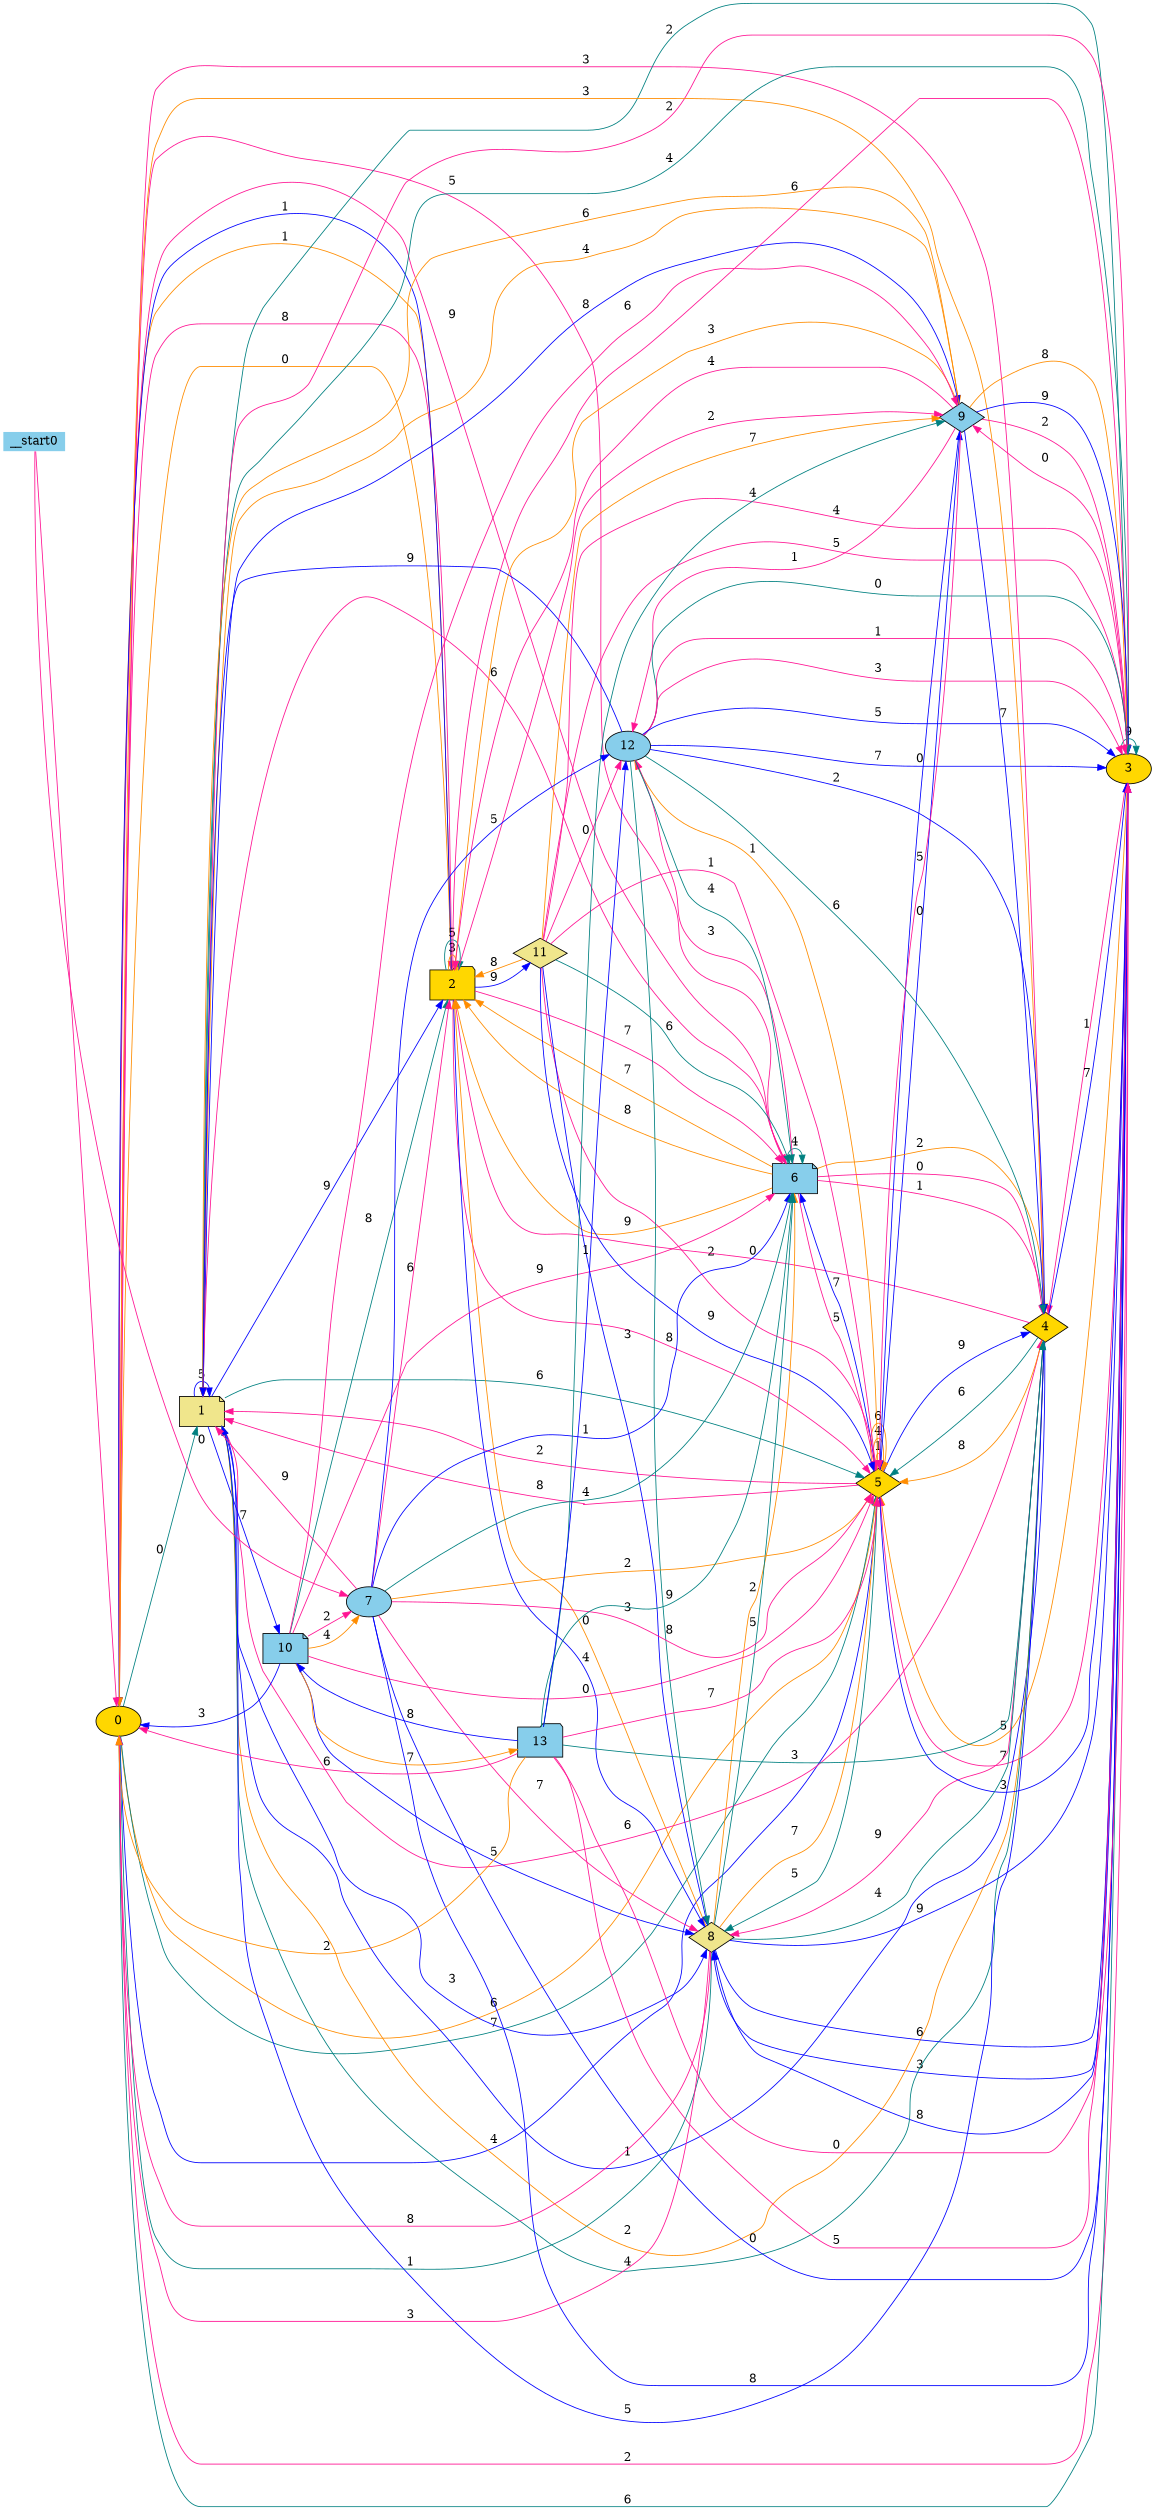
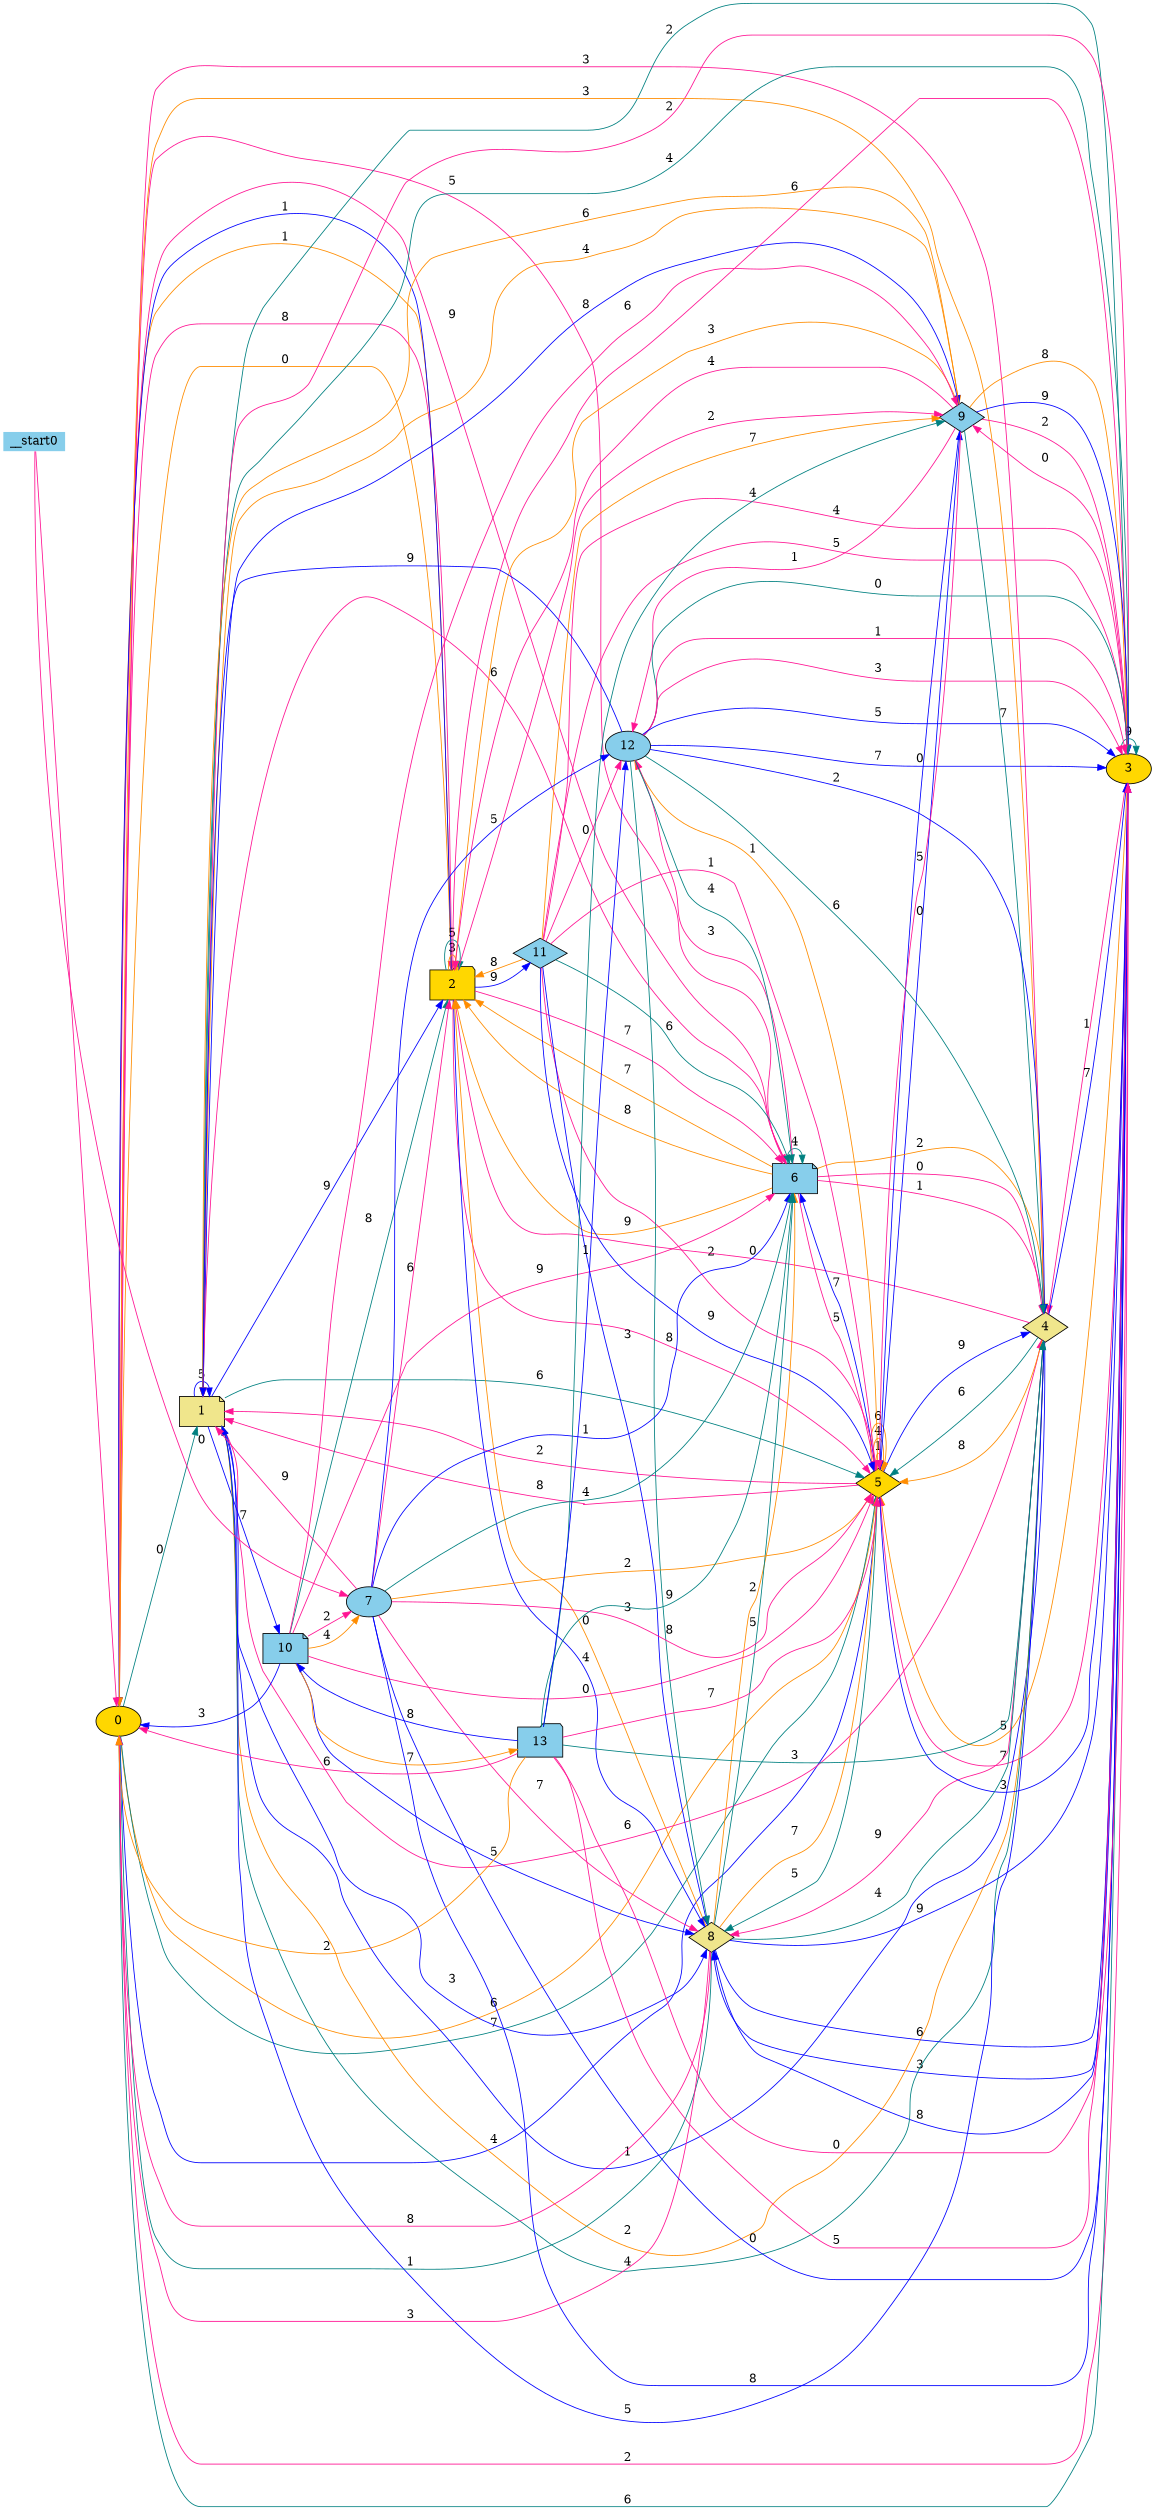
edge "9" -> "4": color blue -> teal
node "11": fillcolor khaki -> skyblue
node "4": fillcolor gold -> khaki
